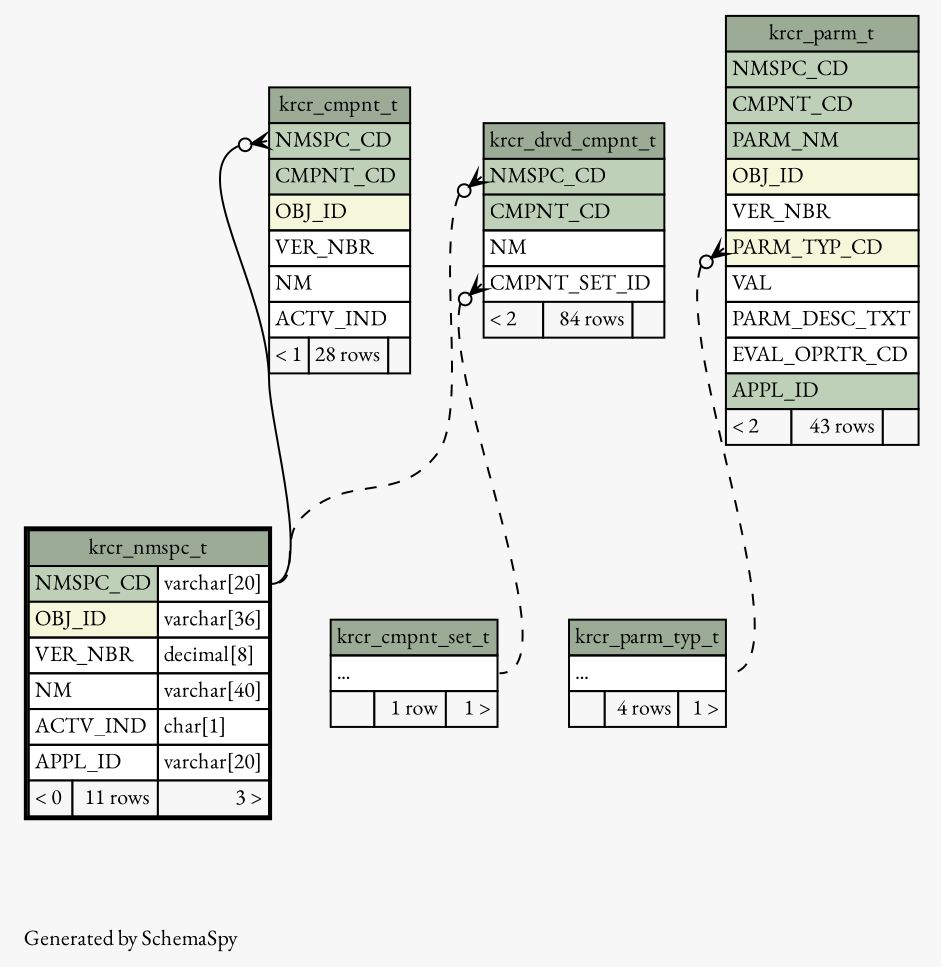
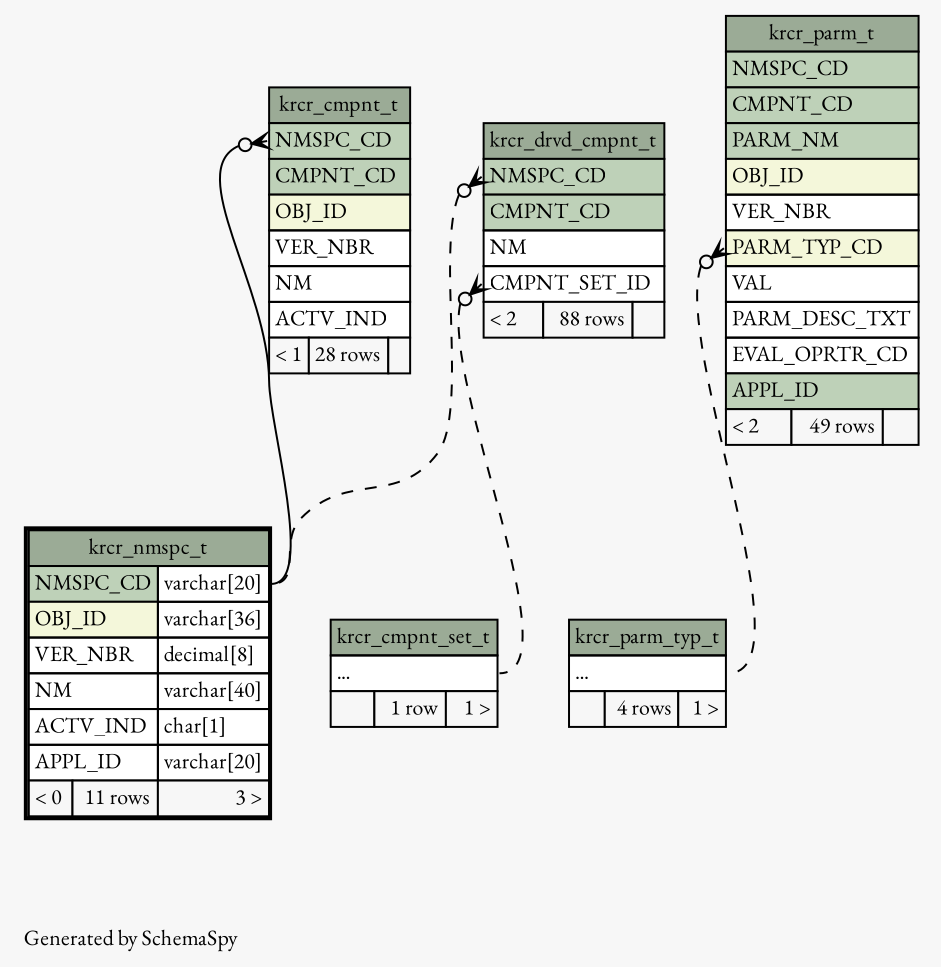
node "krcr_drvd_cmpnt_t": text "84 rows" -> "88 rows"
node "krcr_parm_t": text "43 rows" -> "49 rows"
